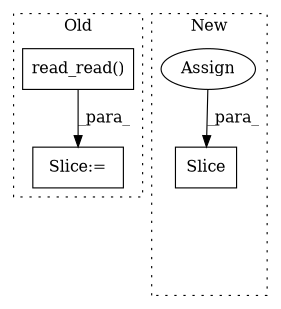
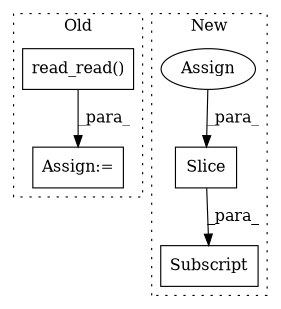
node "Slice:=": label "Slice:=" -> "Assign:="
node "Subscript": added
